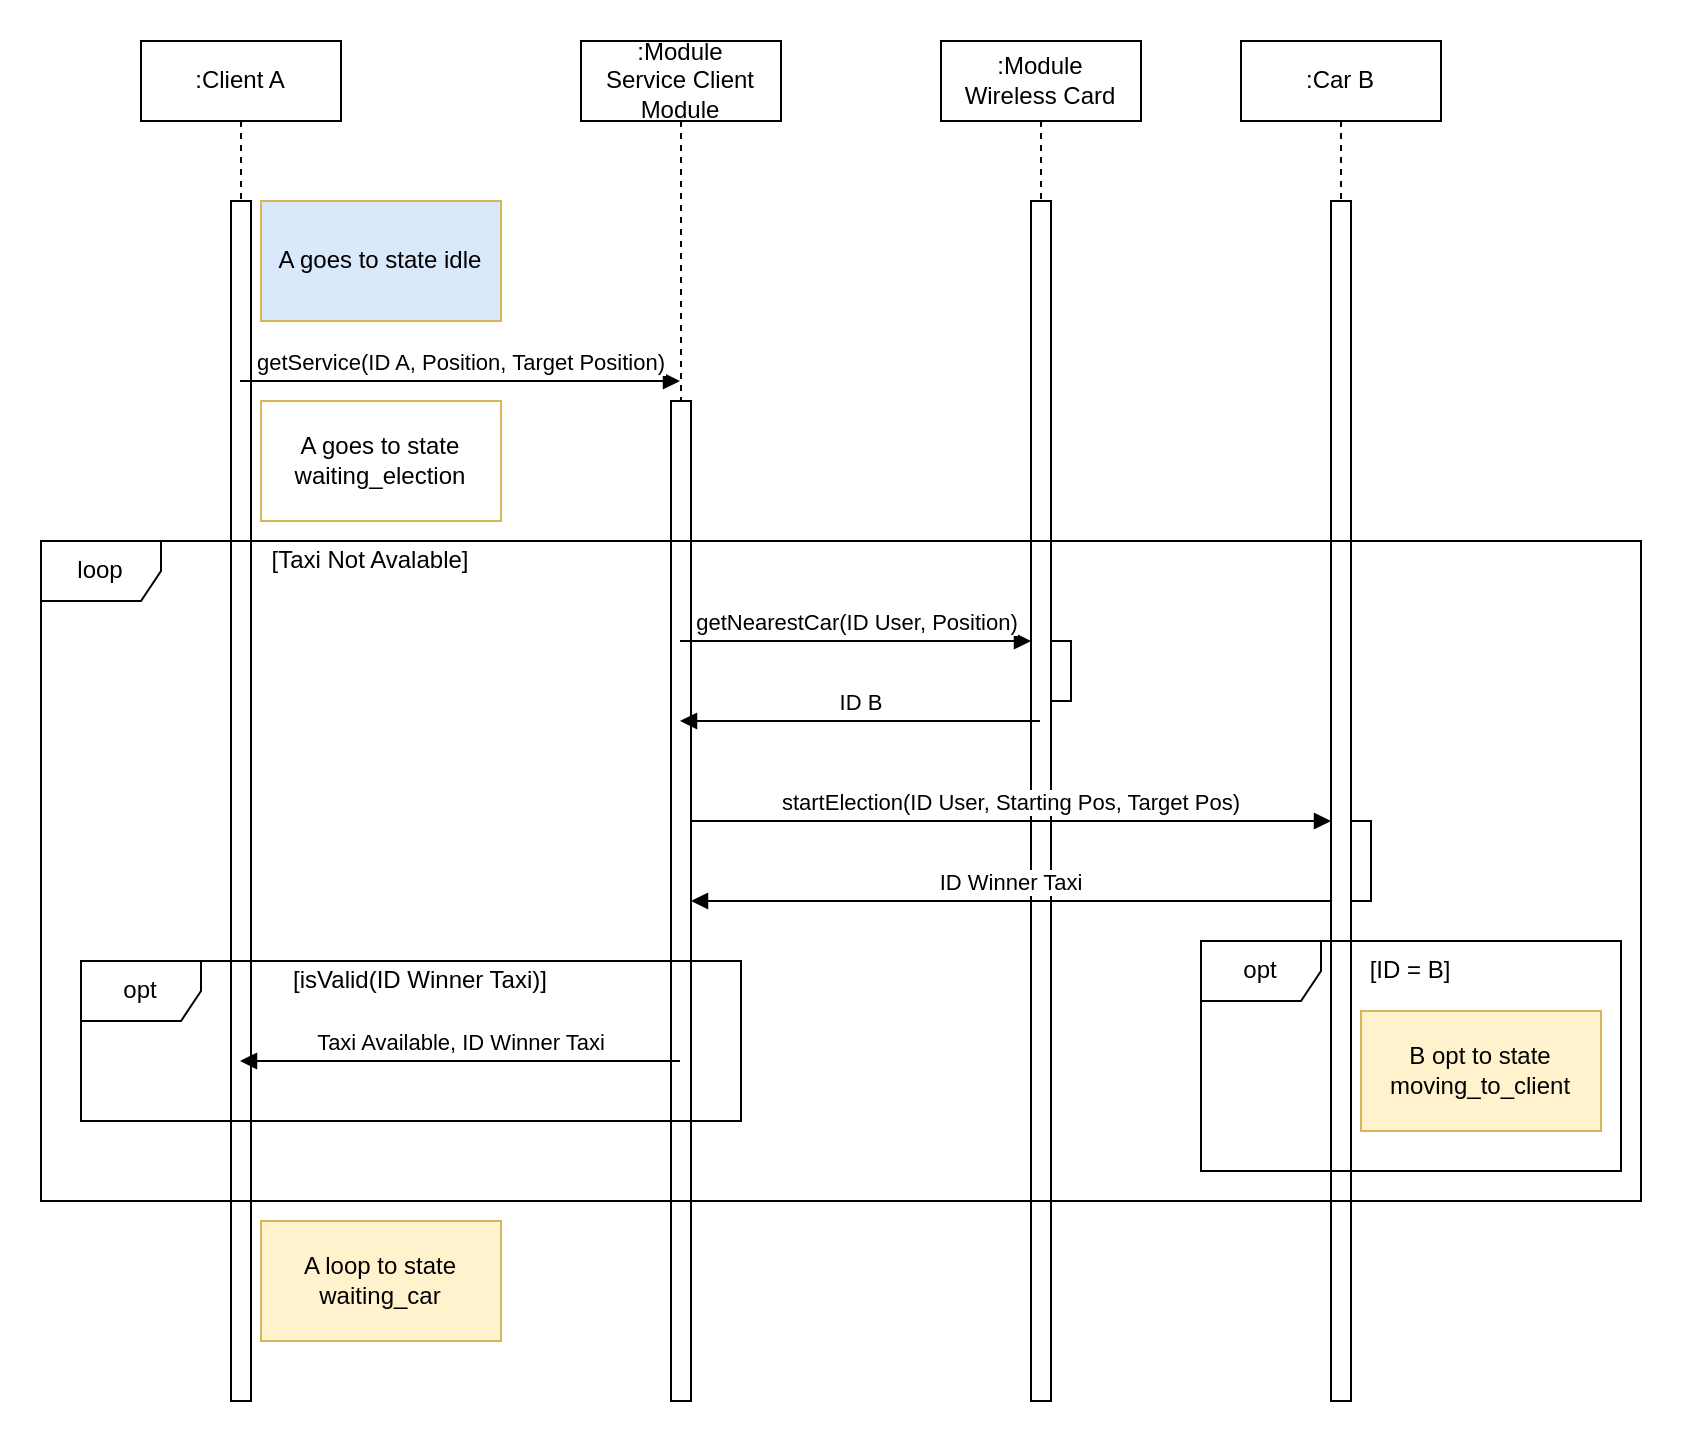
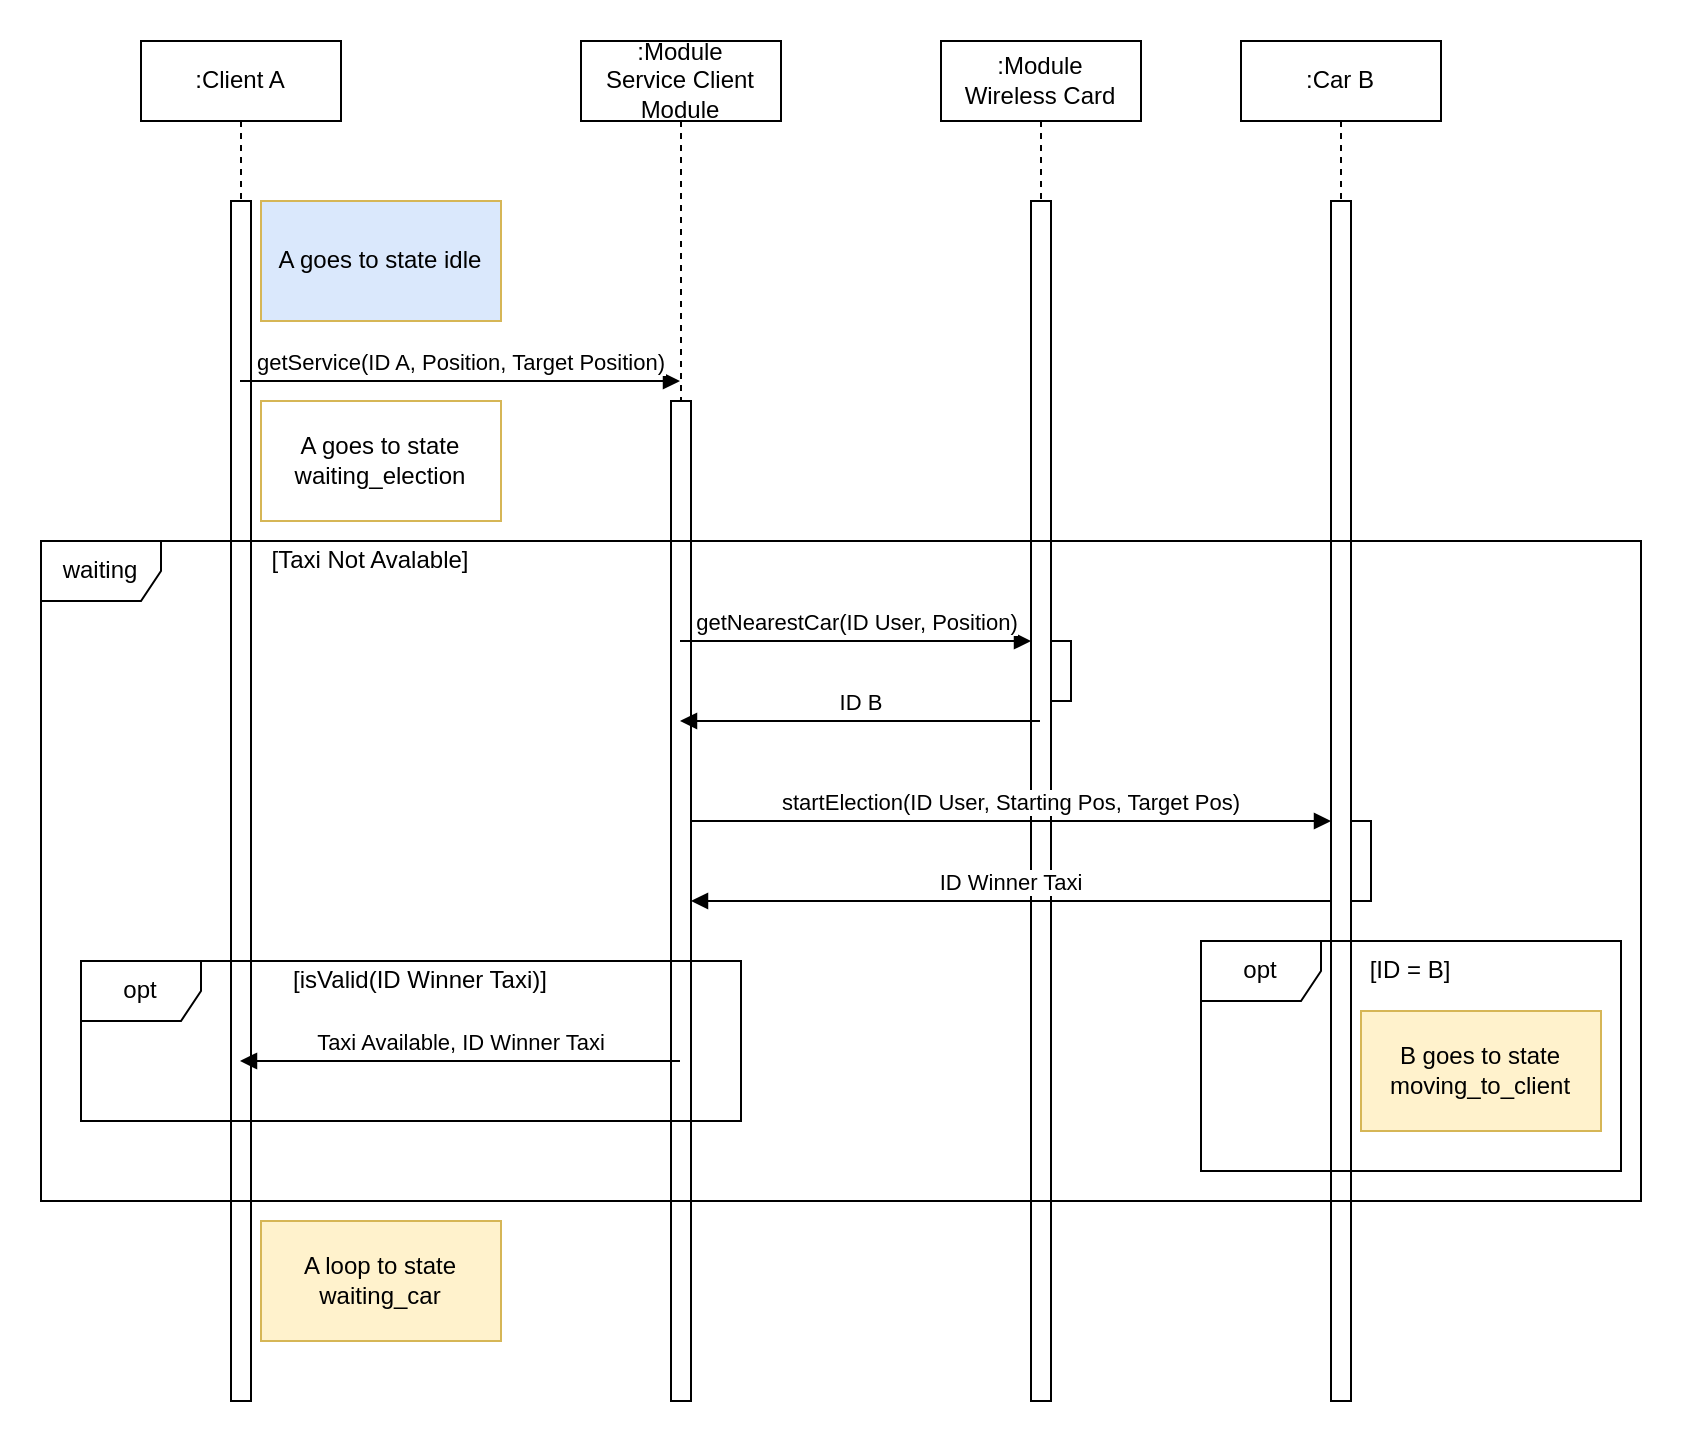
node "loop": label "loop" -> "waiting"
node "B opt to state moving_to_client": label "B opt to state moving_to_client" -> "B goes to state moving_to_client"
